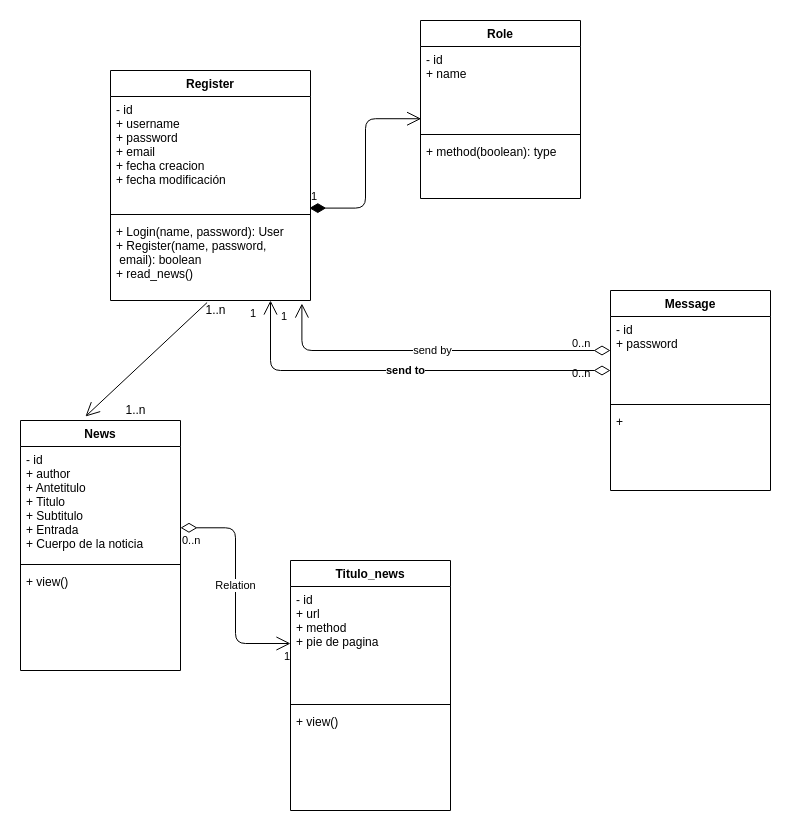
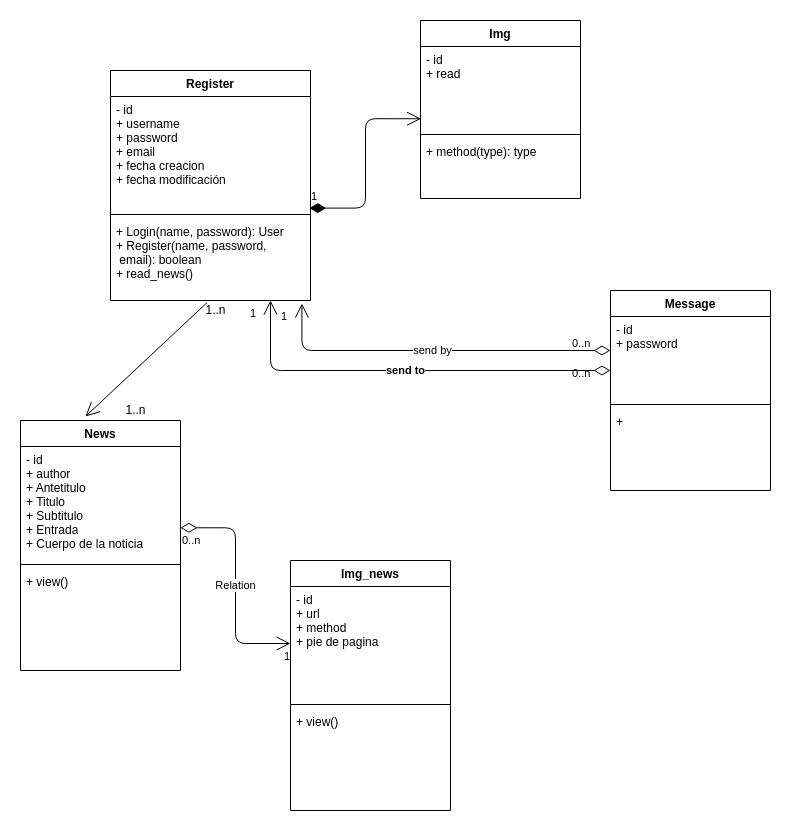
node "Role": label "Role" -> "Img"
node "- id + name": label "- id + name" -> "- id + read"
node "+ method(boolean): type": label "+ method(boolean): type" -> "+ method(type): type"
node "Titulo_news": label "Titulo_news" -> "Img_news"
